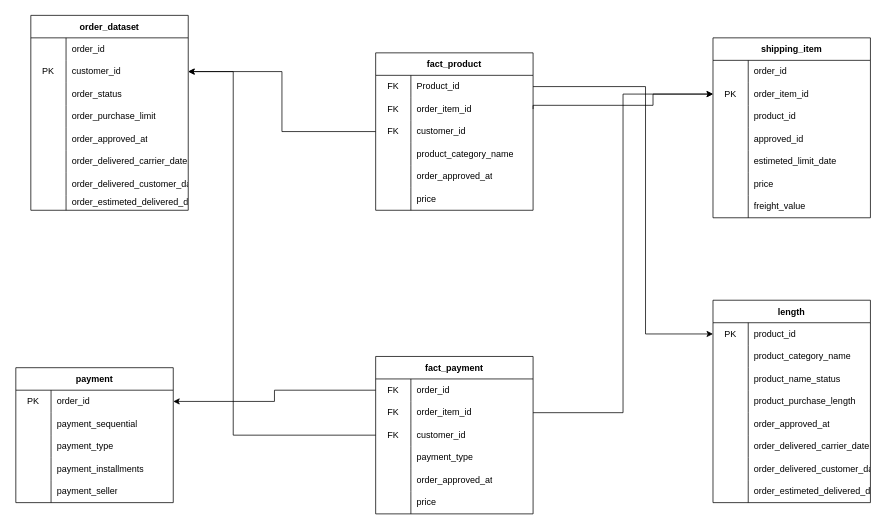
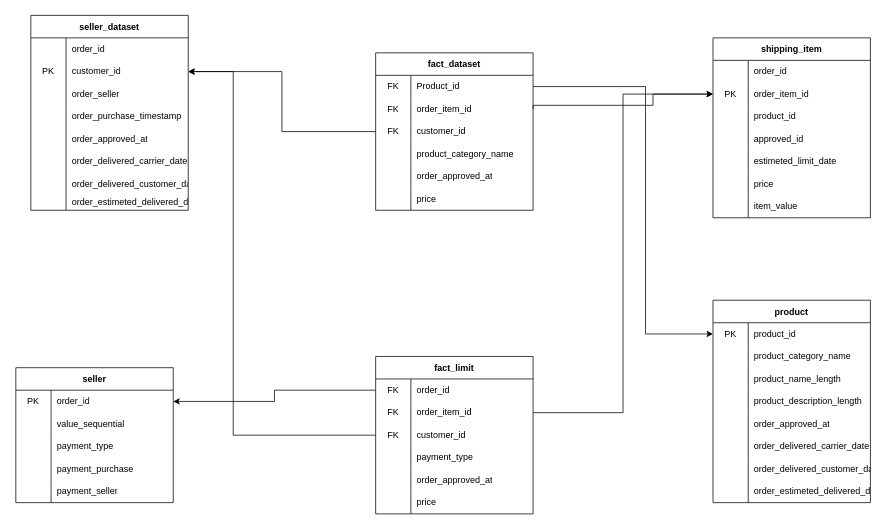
node "order_dataset": label "order_dataset" -> "seller_dataset"
node "fact_product": label "fact_product" -> "fact_dataset"
node "order_status": label "order_status" -> "order_seller"
node "order_purchase_limit": label "order_purchase_limit" -> "order_purchase_timestamp"
node "freight_value": label "freight_value" -> "item_value"
node "length": label "length" -> "product"
node "fact_payment": label "fact_payment" -> "fact_limit"
node "product_name_status": label "product_name_status" -> "product_name_length"
node "payment": label "payment" -> "seller"
node "product_purchase_length": label "product_purchase_length" -> "product_description_length"
node "payment_sequential": label "payment_sequential" -> "value_sequential"
node "payment_installments": label "payment_installments" -> "payment_purchase"
